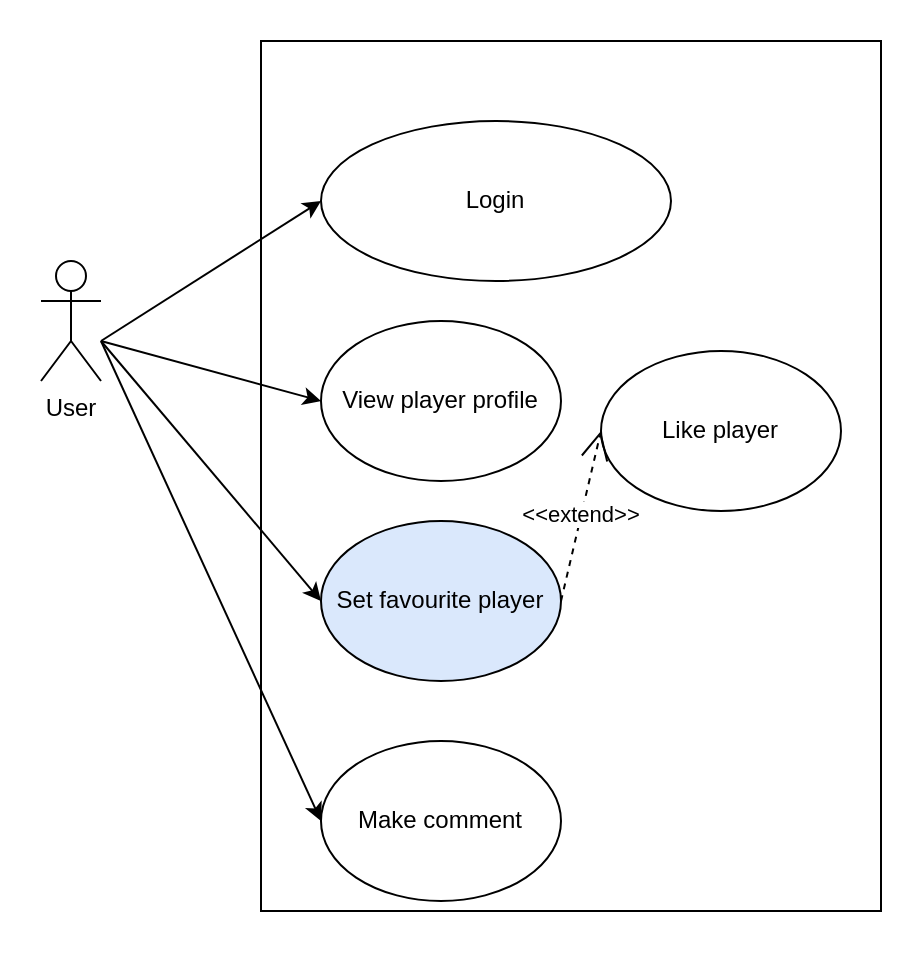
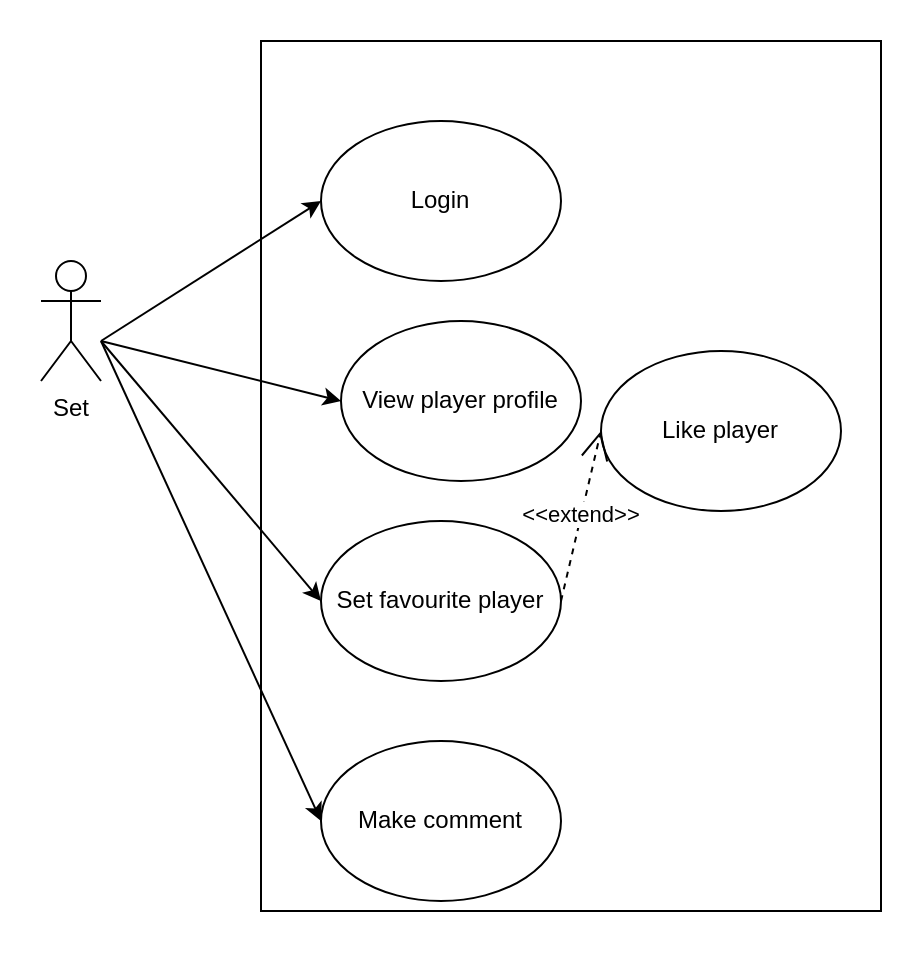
node "Login": size 350x160 -> 240x160
node "View player profile": moved (441, 401) -> (461, 401)
node "User": label "User" -> "Set"
node "Set favourite player": fillcolor #dae8fc -> #ffffff
